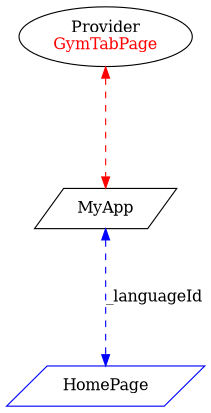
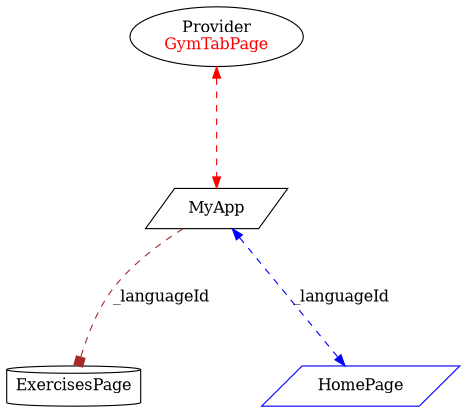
node "ExercisesPage": added
